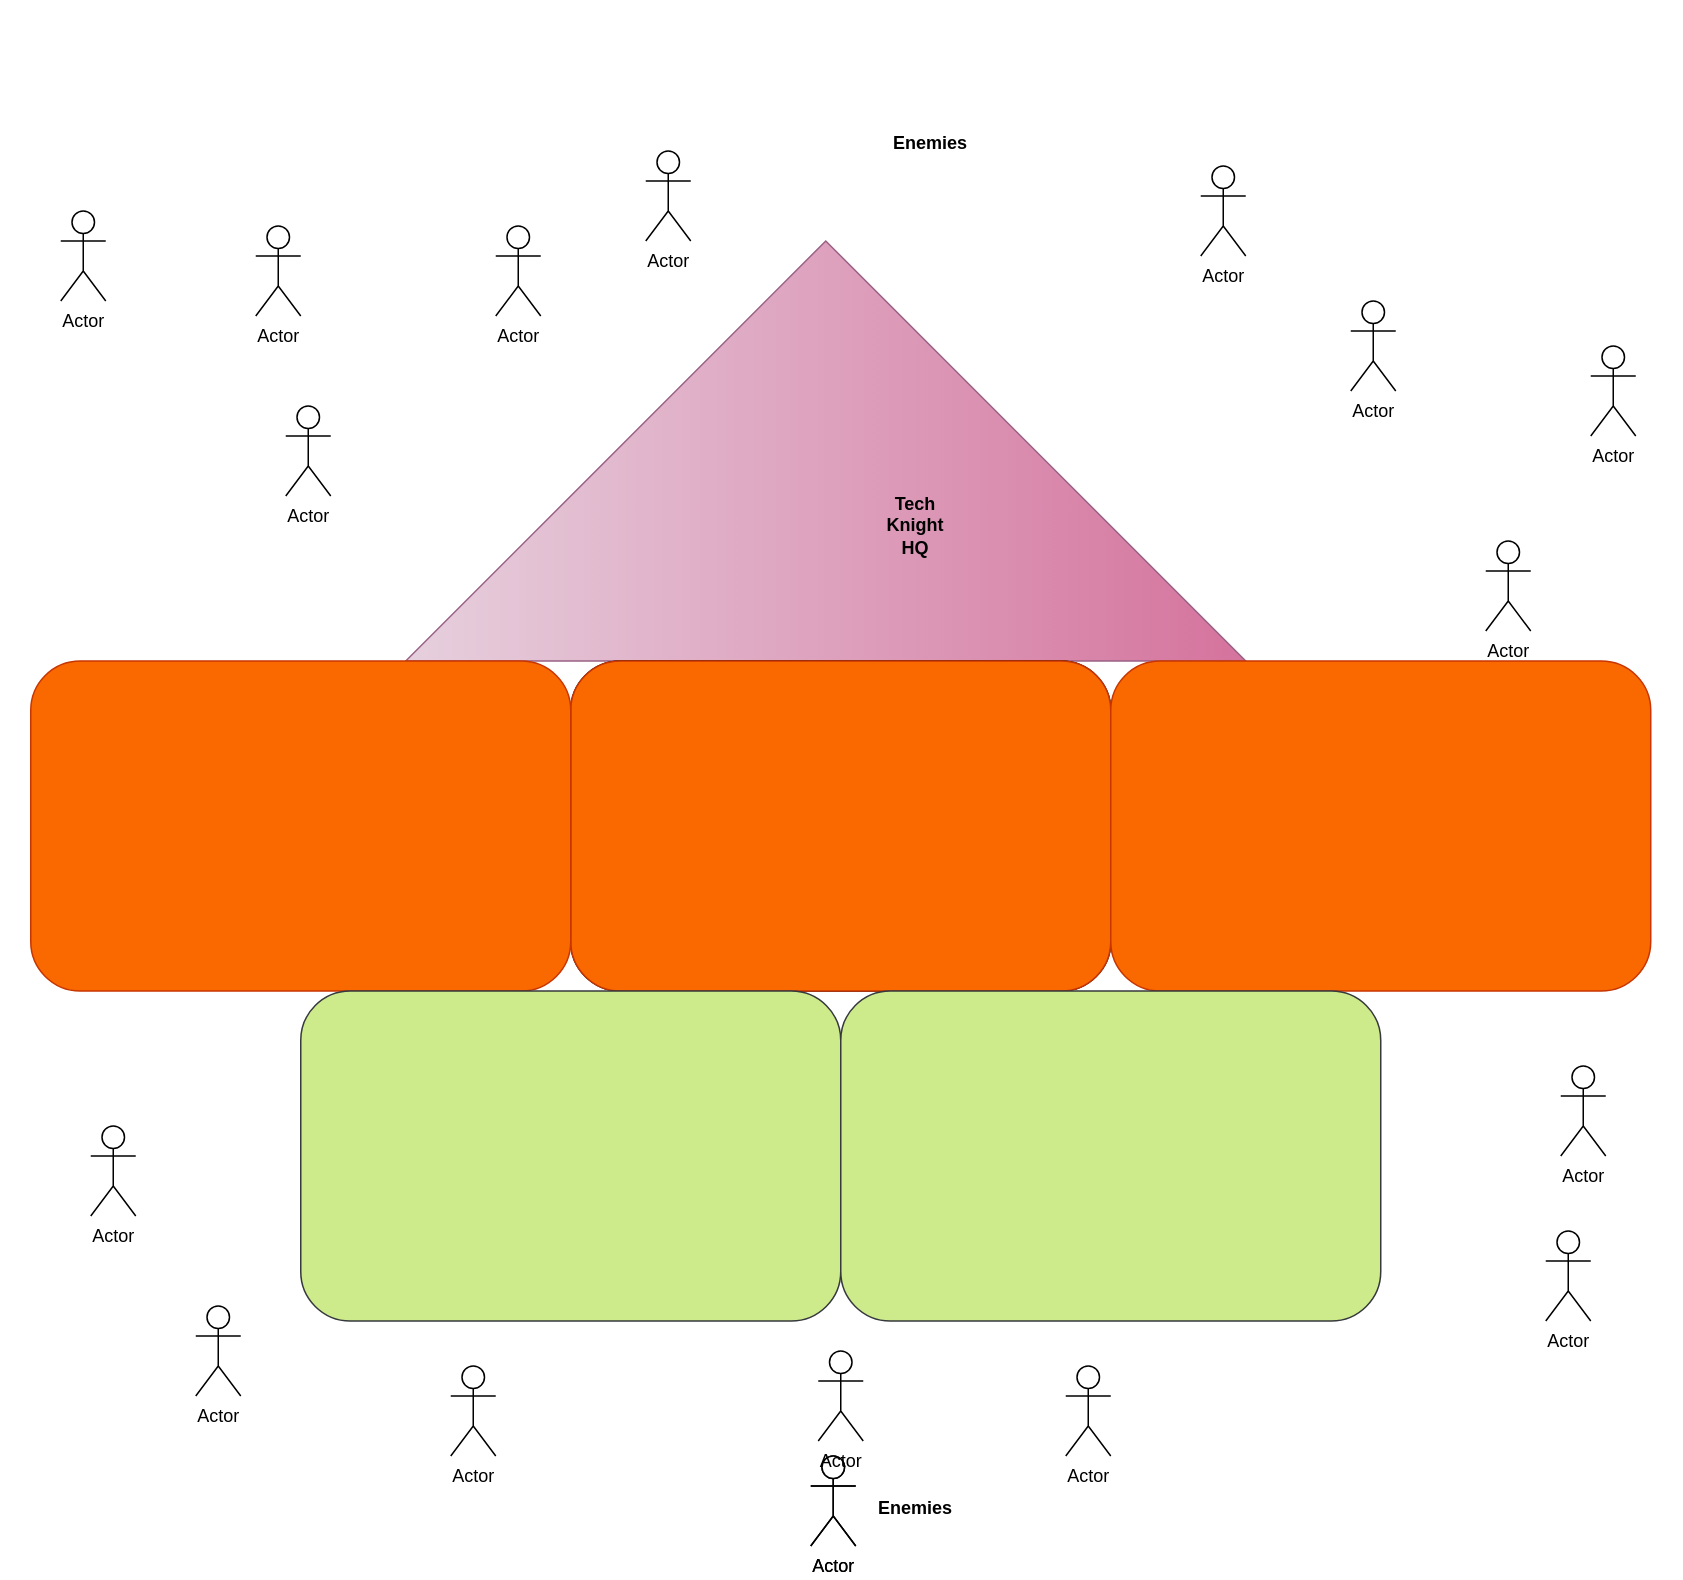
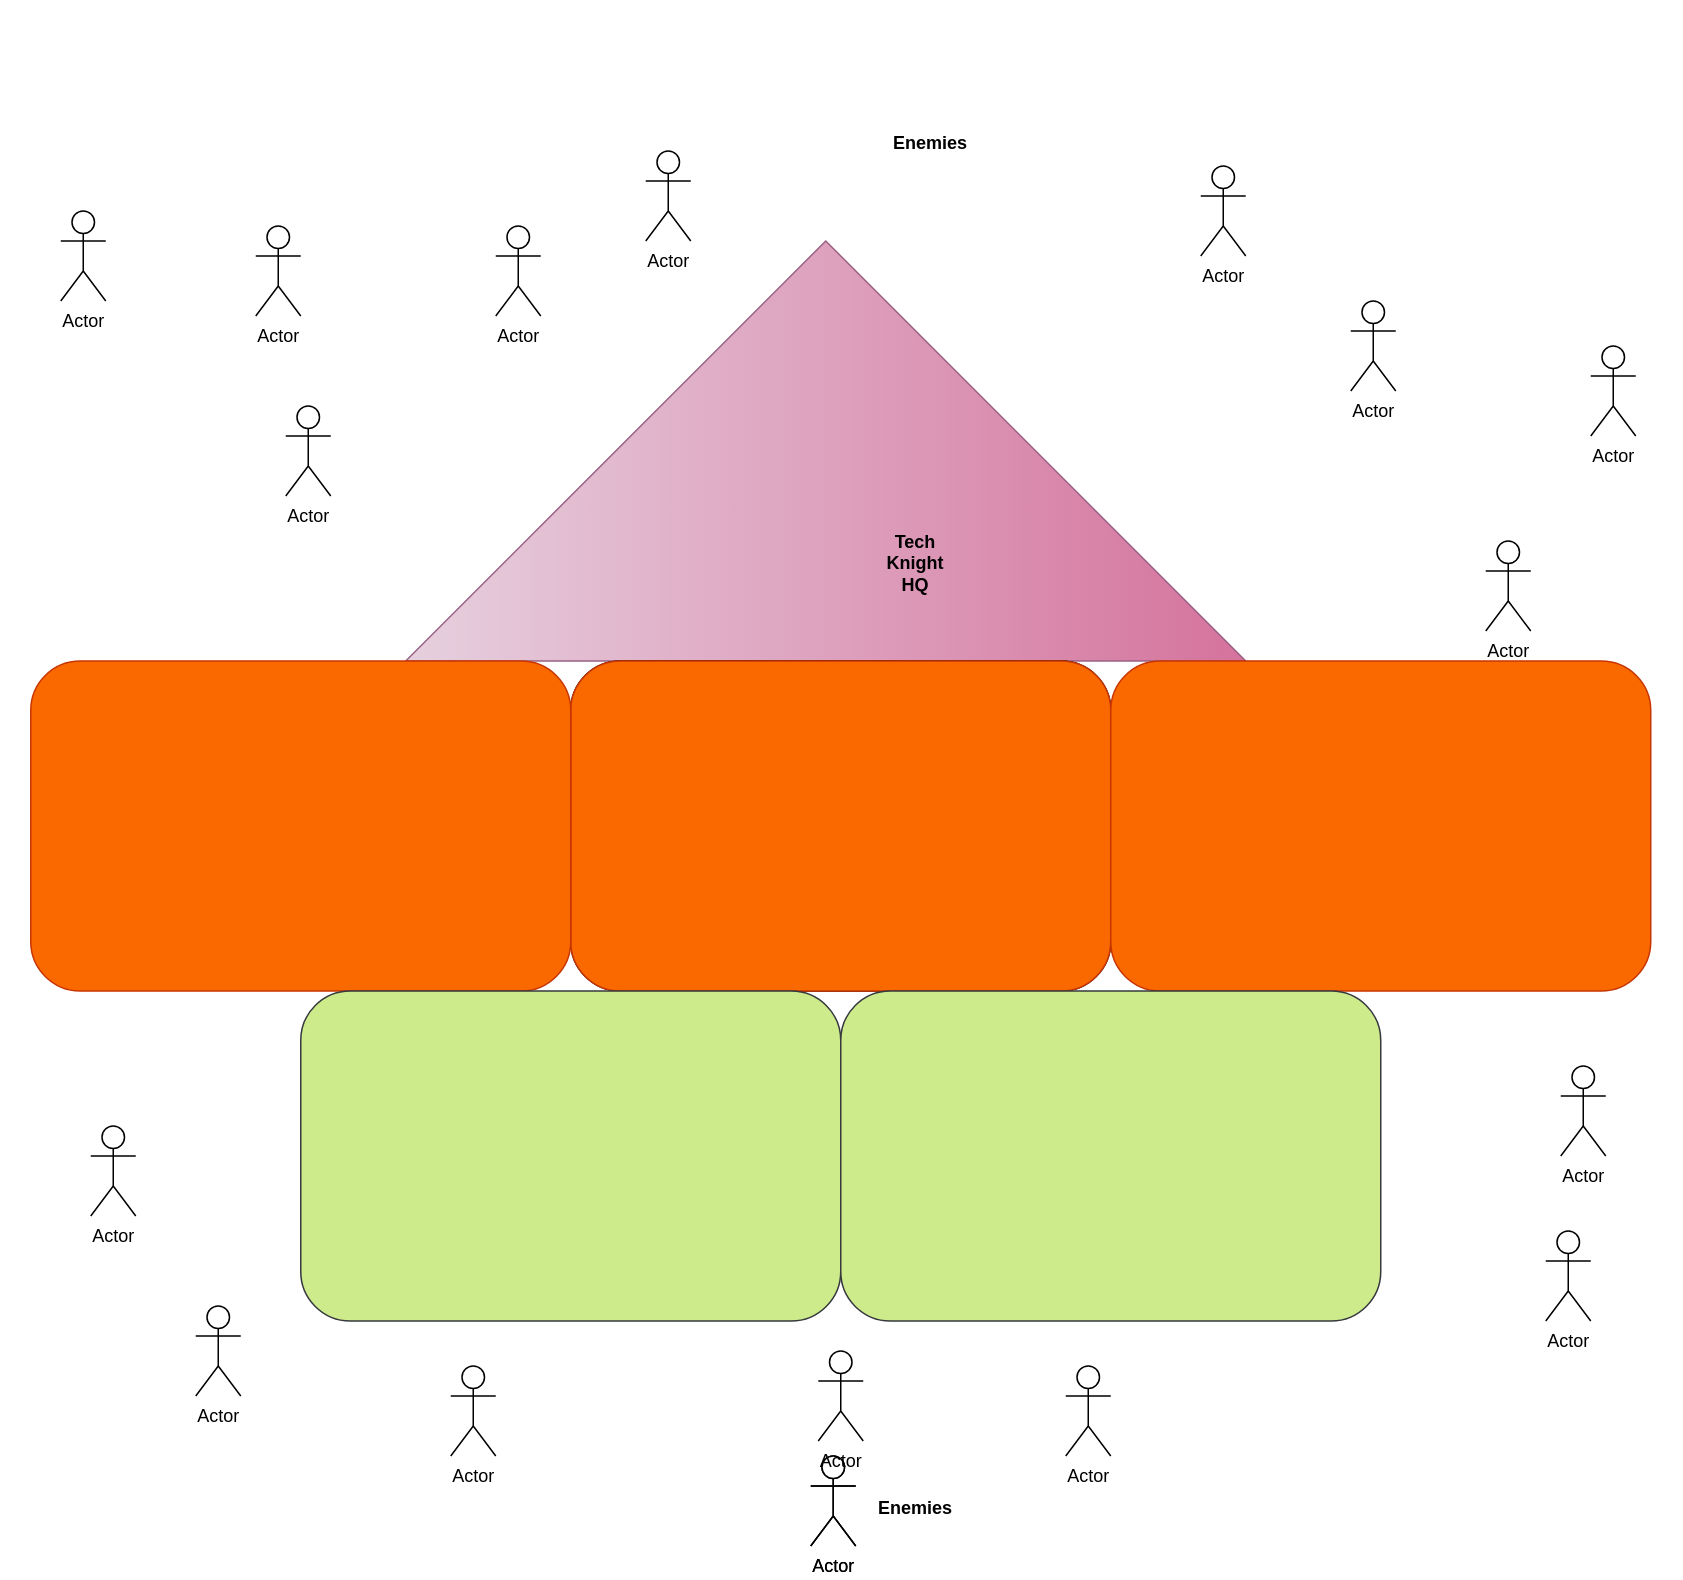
node "Tech Knight HQ": moved (916, 526) -> (916, 563)
